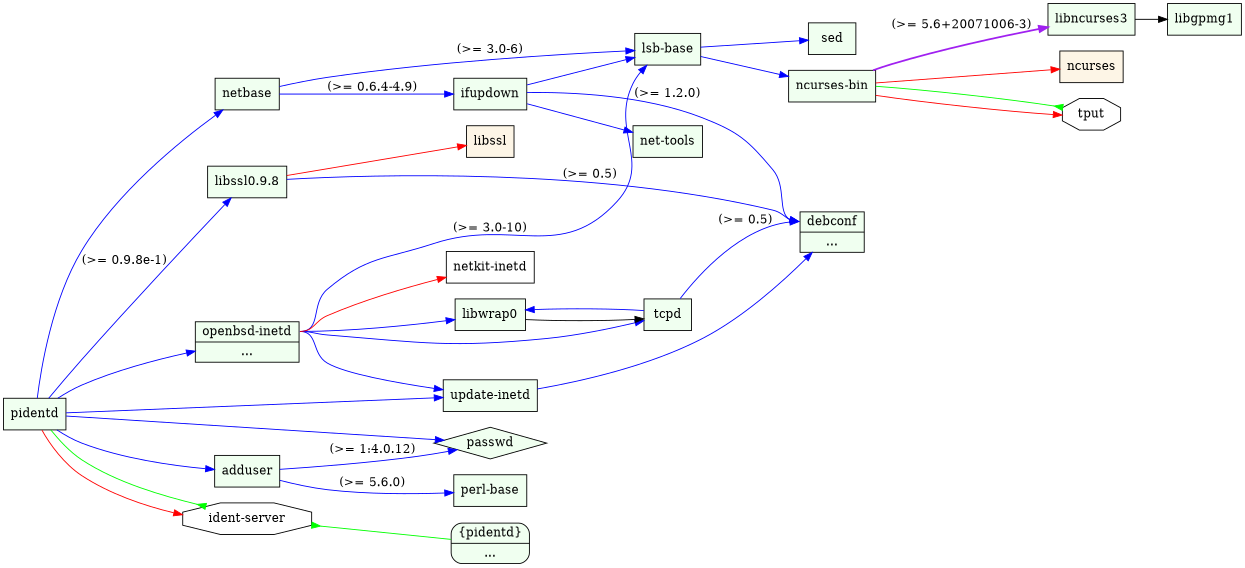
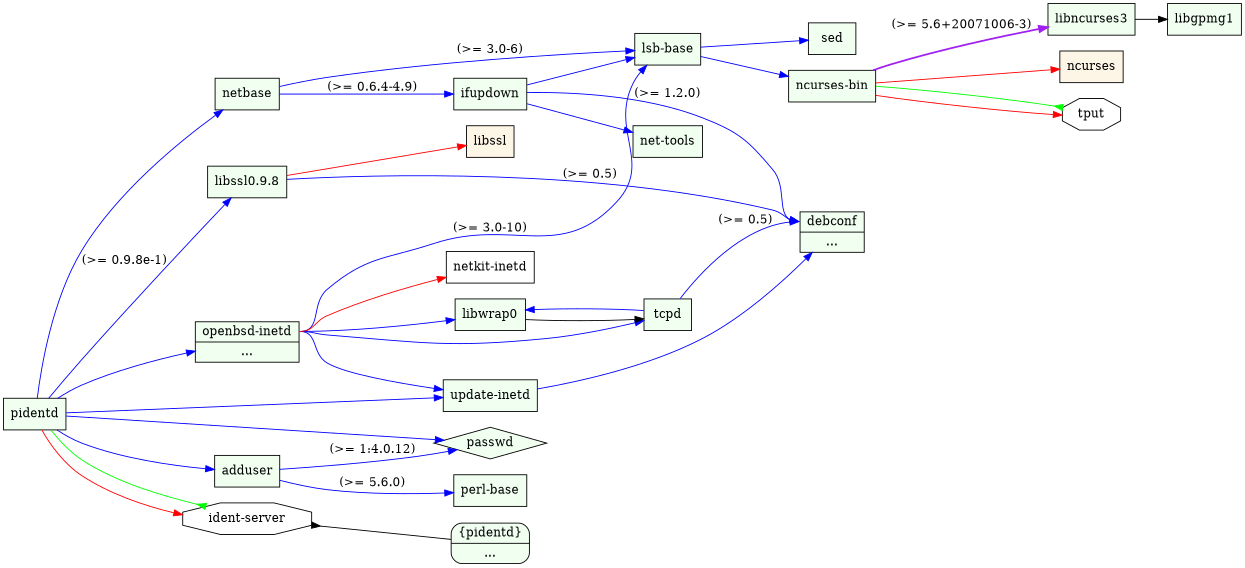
edge "{pidentd}" -> "ident-server": color green -> black
